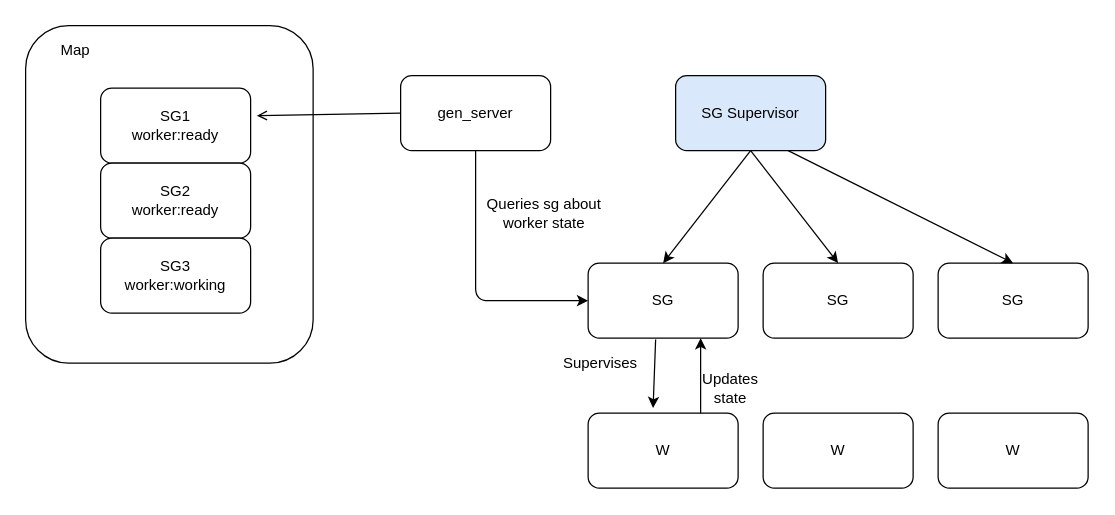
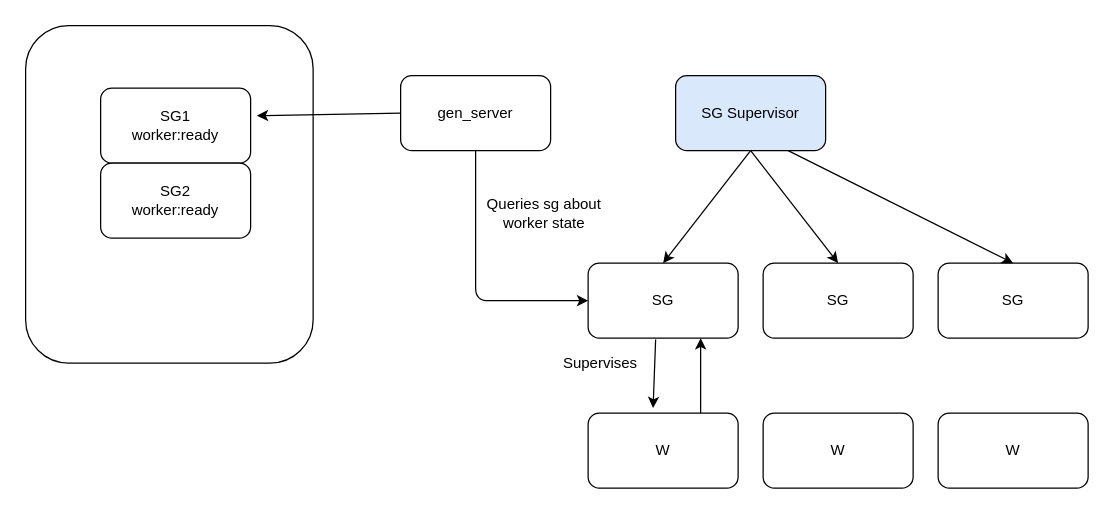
node "Map": removed
edge "gen_server" -> "SG1 worker:ready": arrowhead open -> classic
node "SG3 worker:working": removed
node "Updates state": removed
